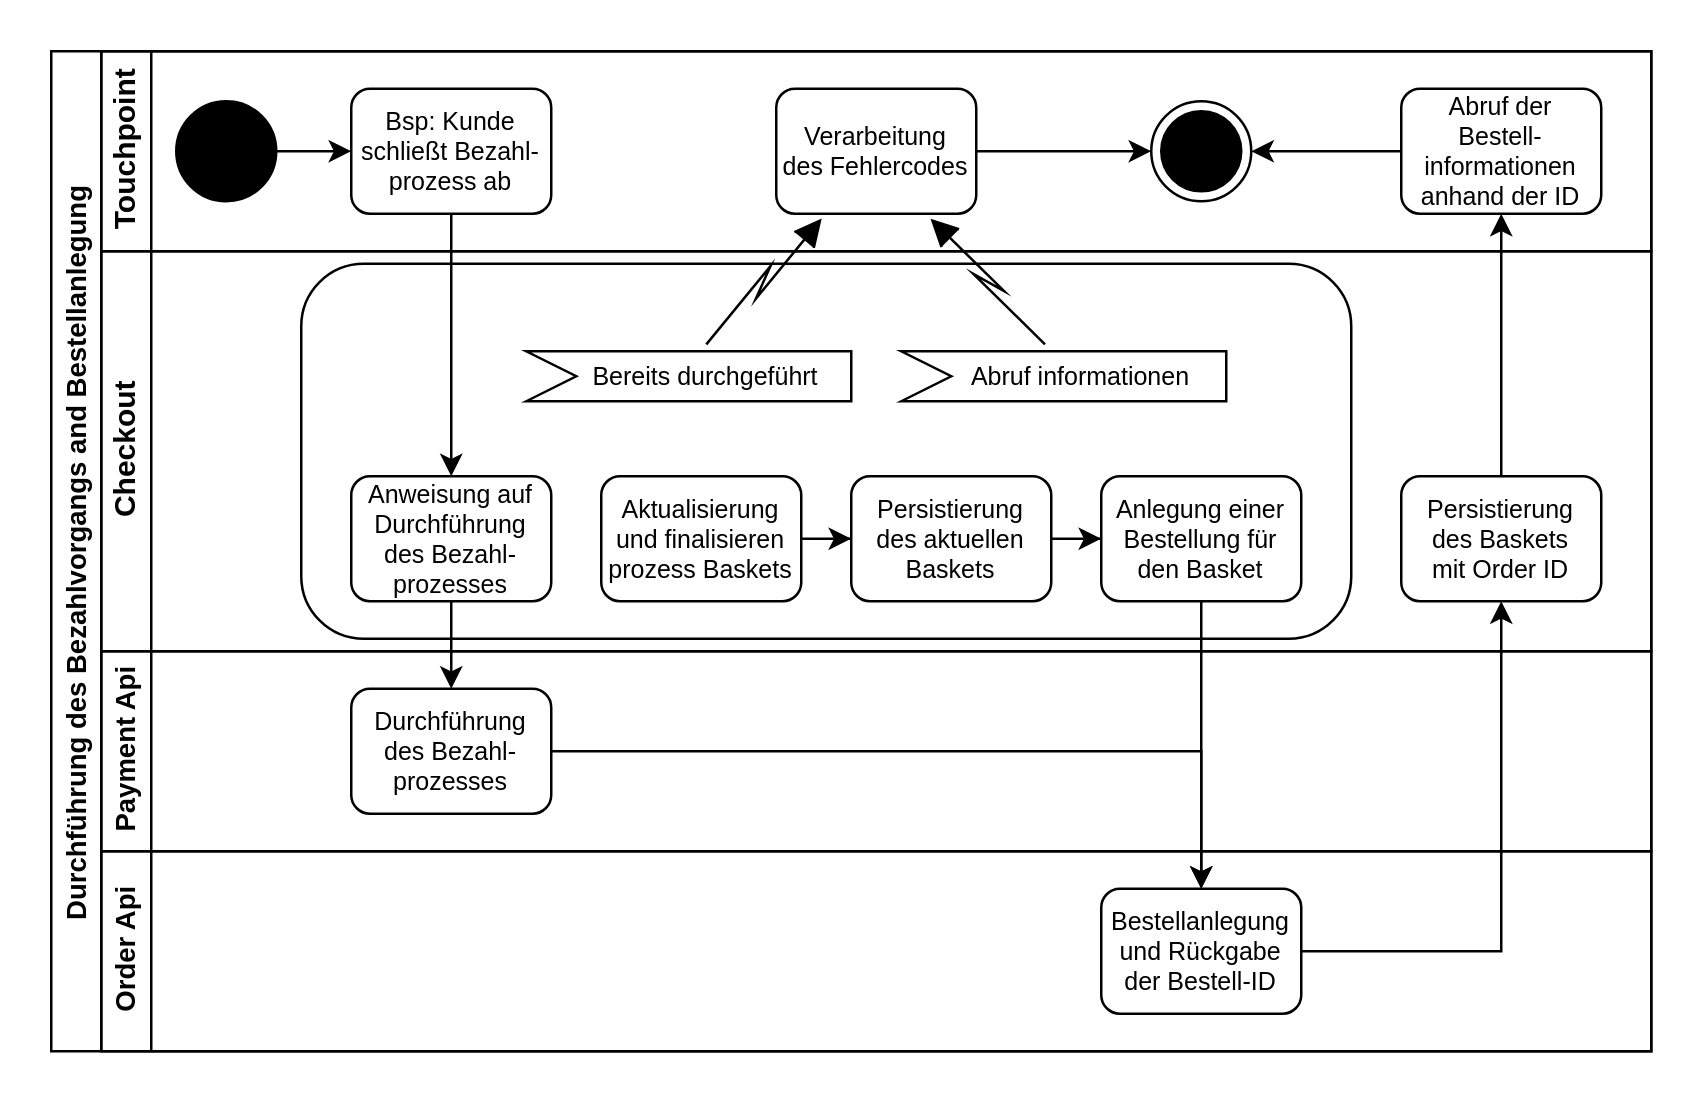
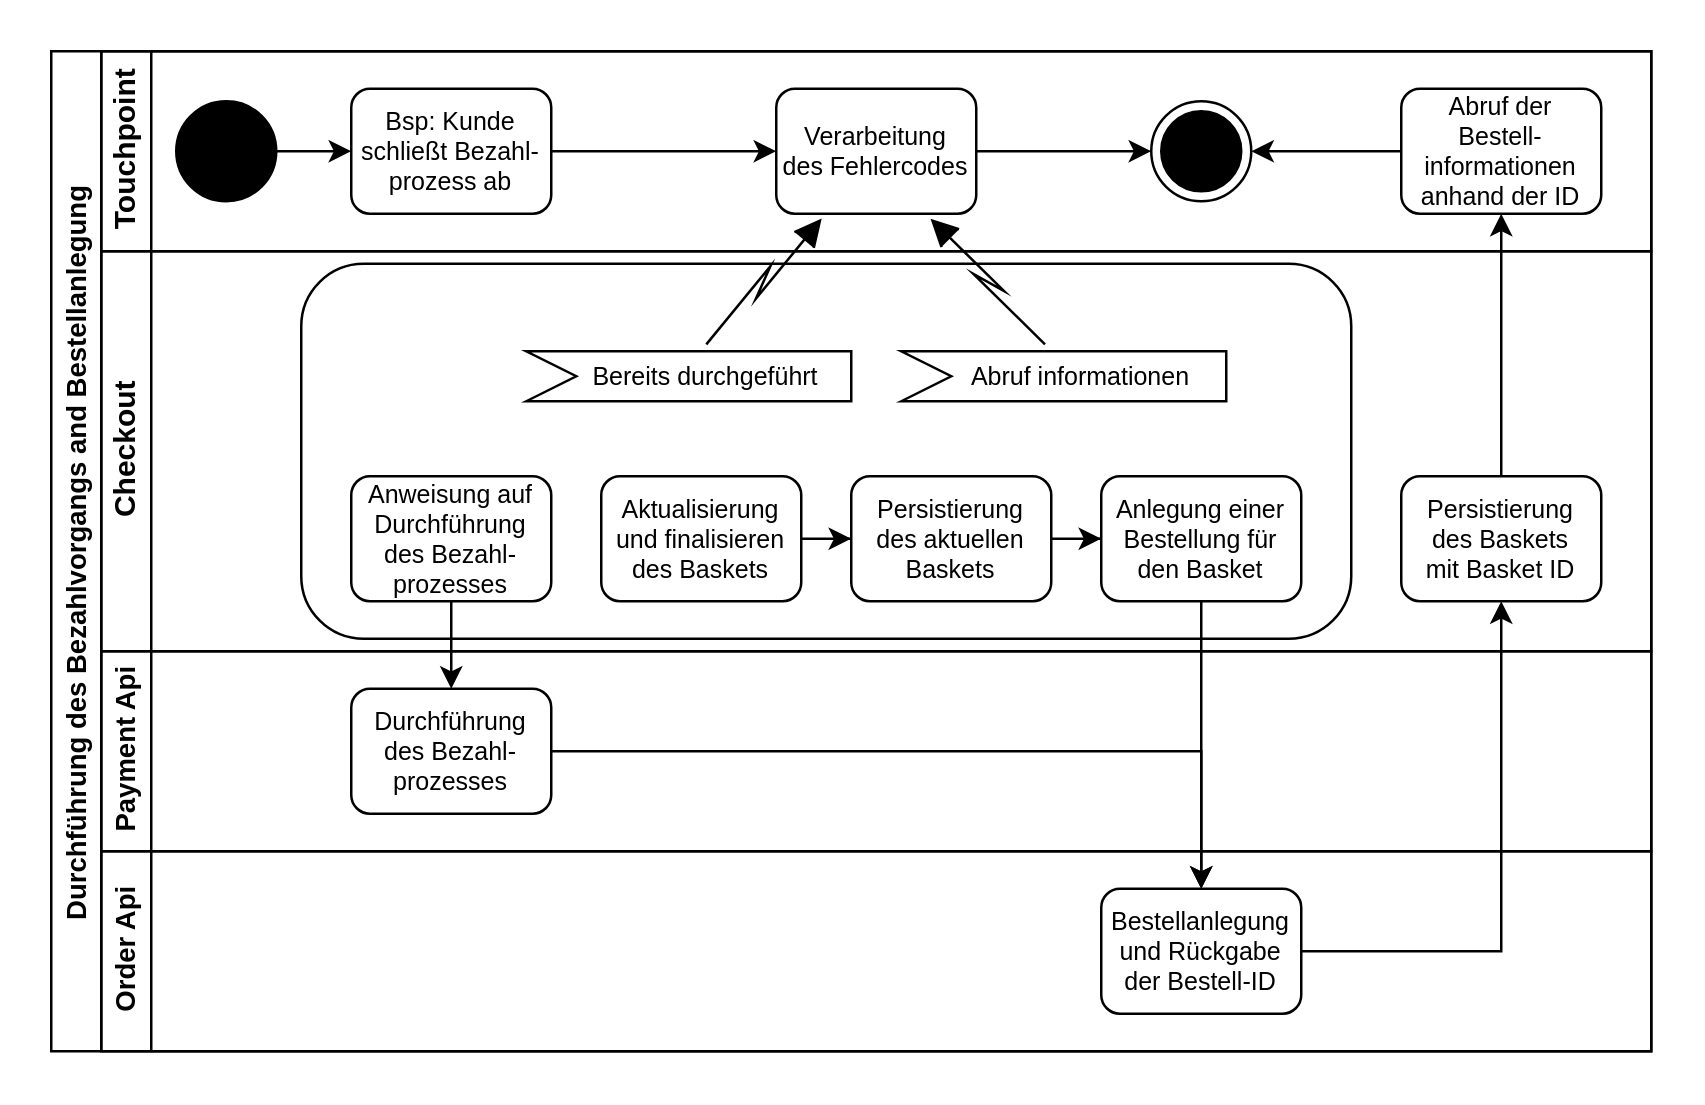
edge "Bsp: Kunde schließt Bezahl- prozess ab" -> "Anweisung auf Durchführung des Bezahl- prozesses": now "Bsp: Kunde schließt Bezahl- prozess ab" -> "Verarbeitung des Fehlercodes"
node "Aktualisierung und finalisieren prozess Baskets": label "Aktualisierung und finalisieren prozess Baskets" -> "Aktualisierung und finalisieren des Baskets"
node "Persistierung des Baskets mit Order ID": label "Persistierung des Baskets mit Order ID" -> "Persistierung des Baskets mit Basket ID"
